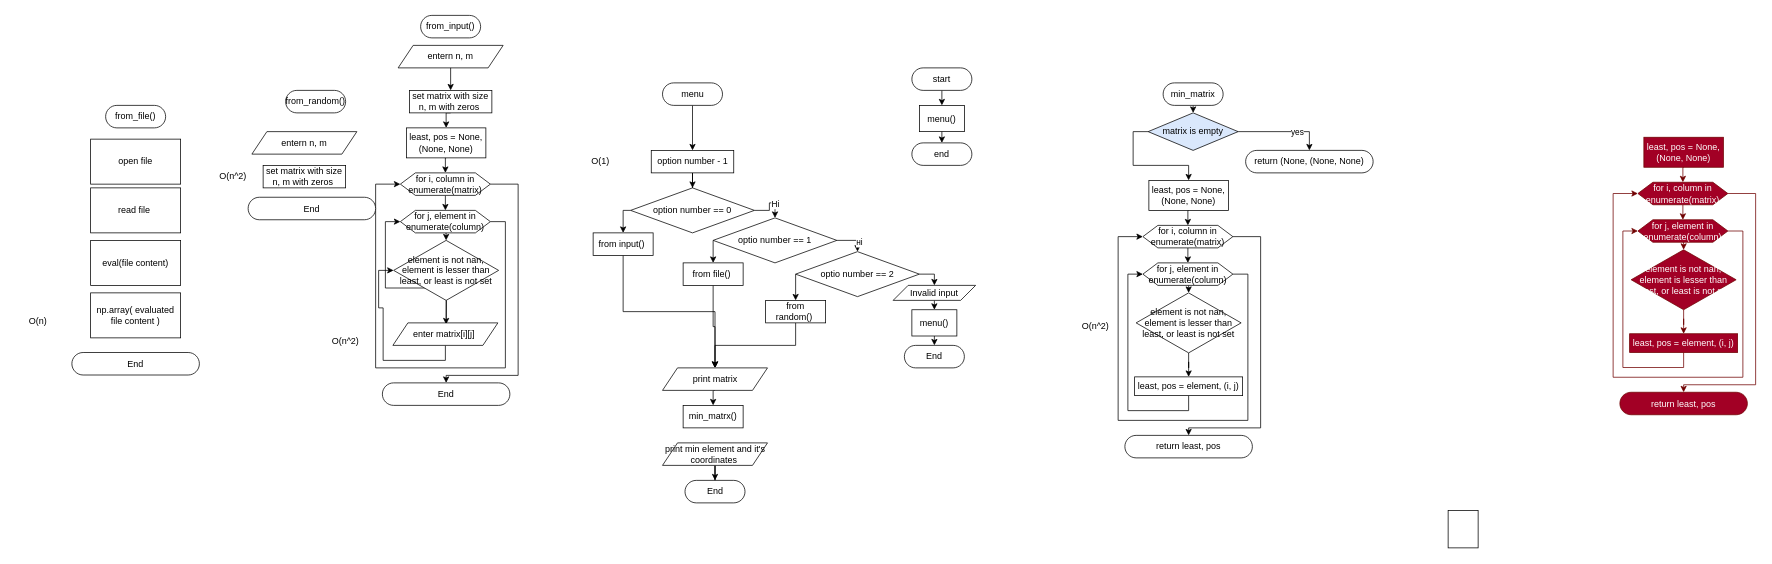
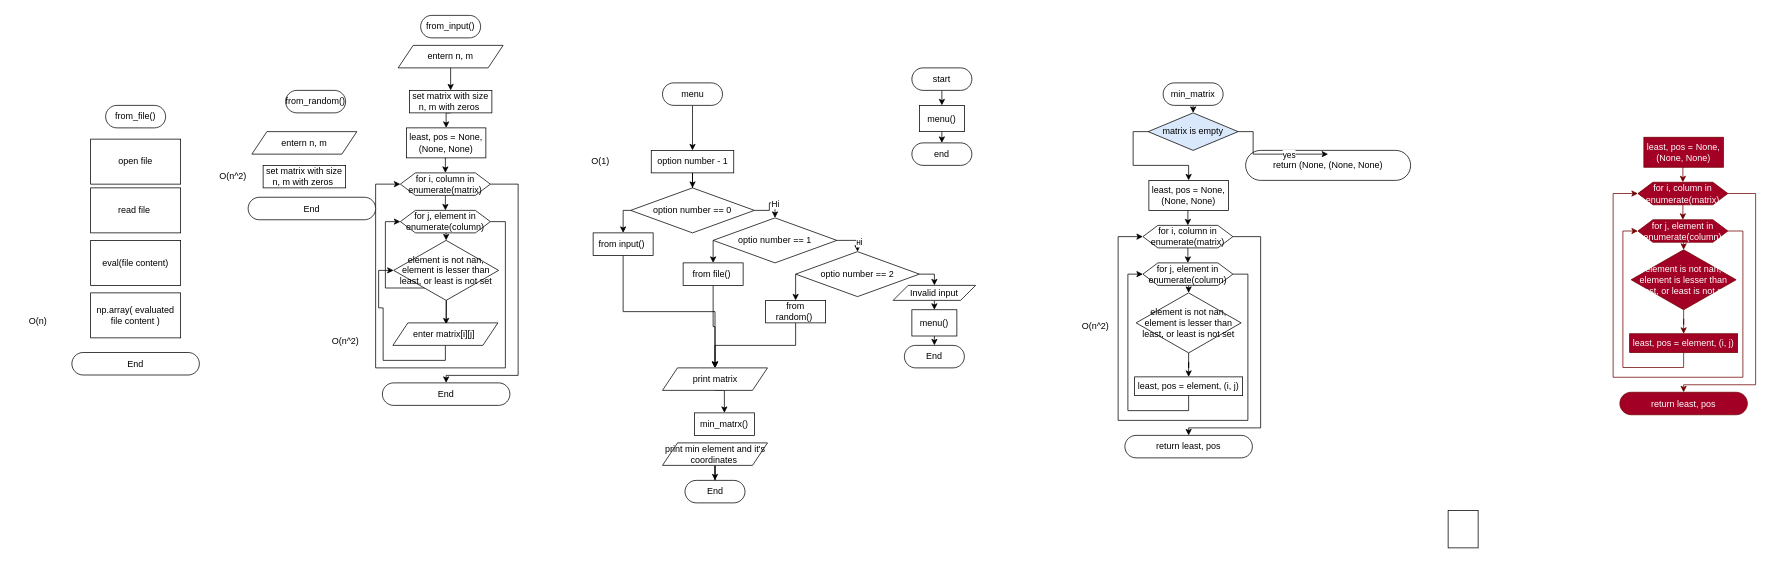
node "return (None, (None, None)": size 128x23 -> 165x30
node "min_matrx()": moved (713, 417) -> (724, 424)
